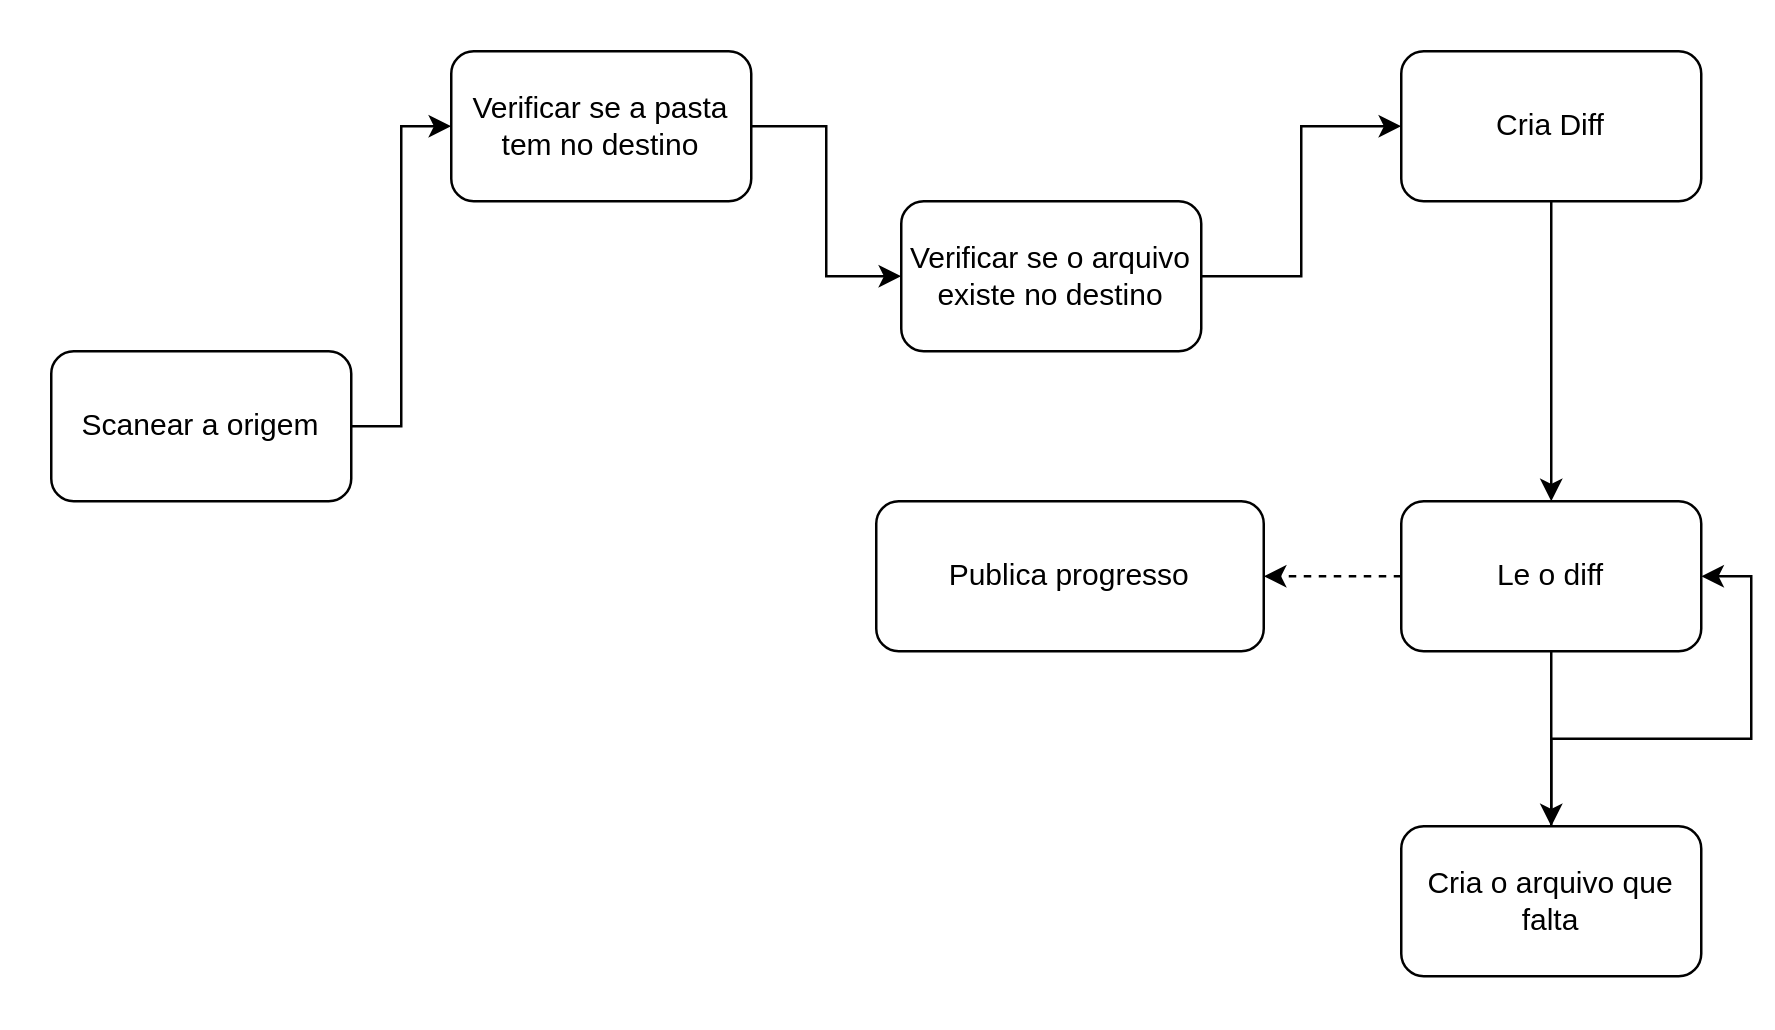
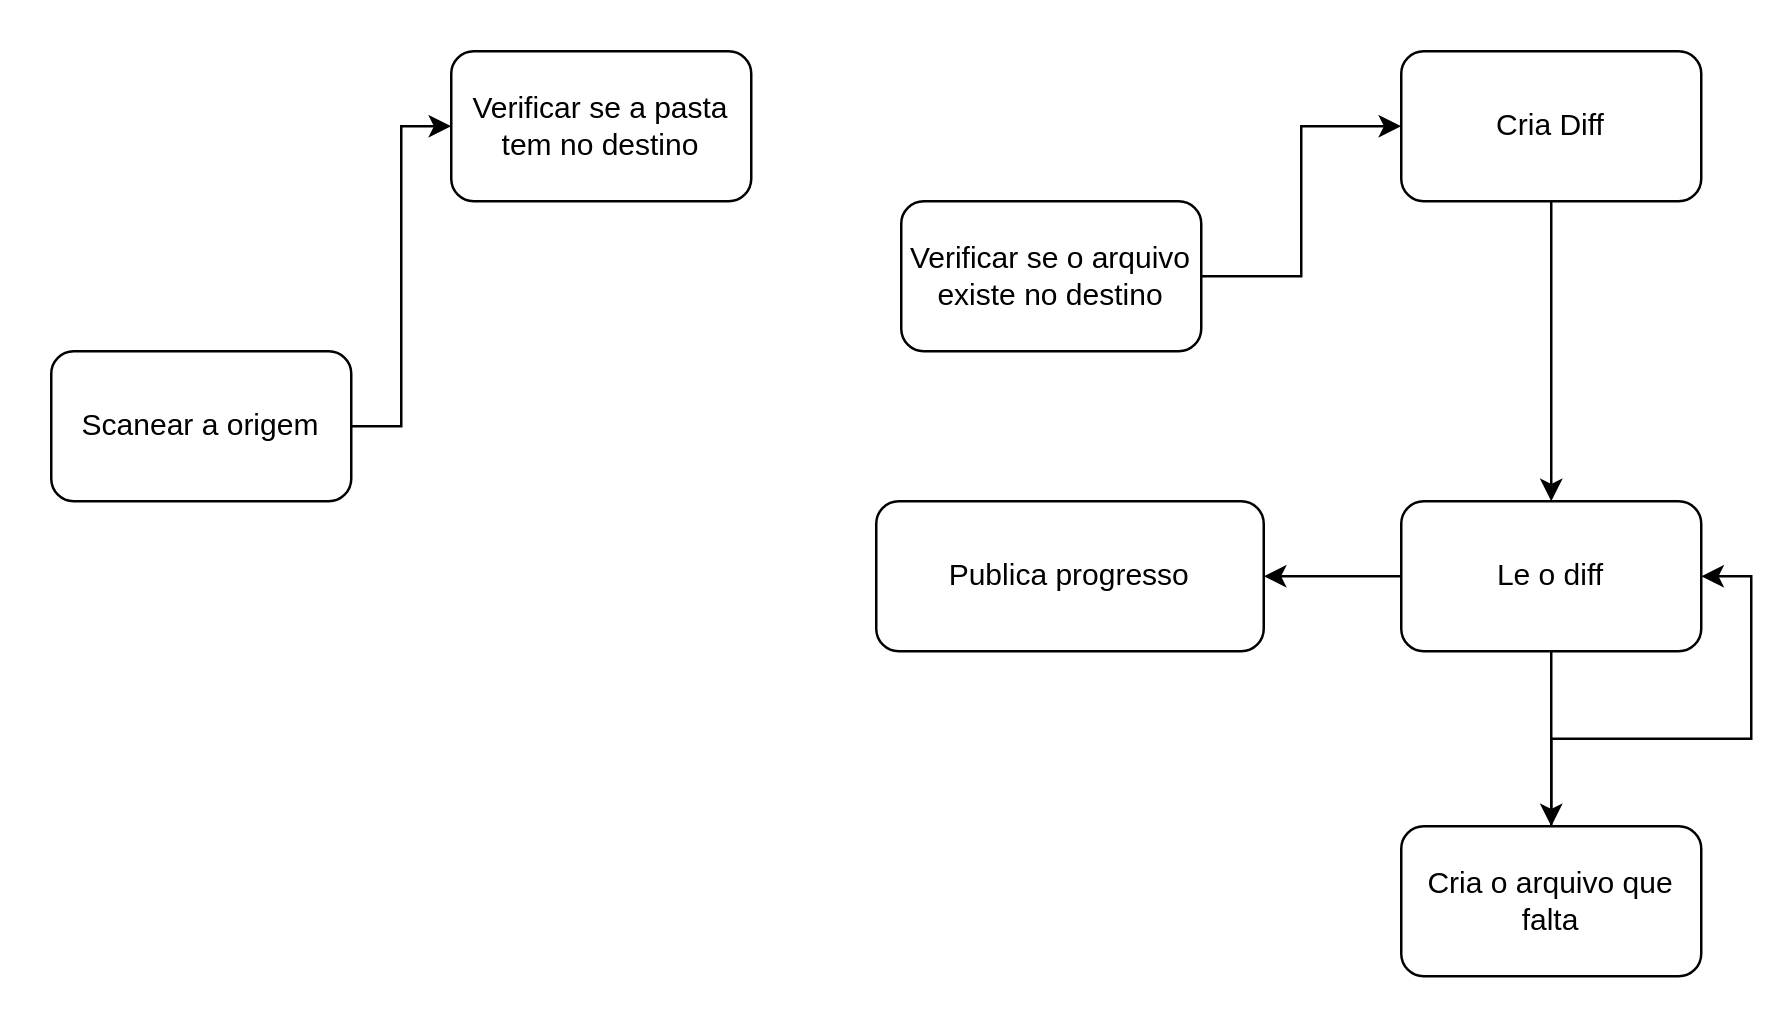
edge "Verificar se a pasta tem no destino" -> "Verificar se o arquivo existe no destino": removed
edge "Le o diff" -> "Publica progresso": style dashed -> solid
